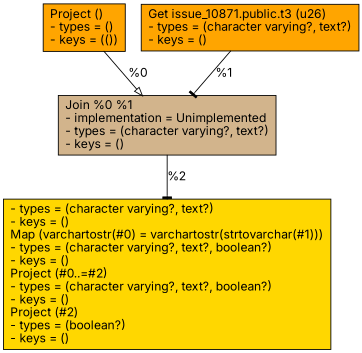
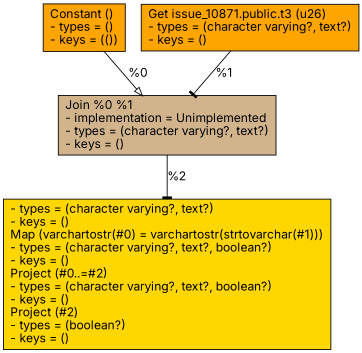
node "Project () - types = () - keys = (())": label "Project () - types = () - keys = (())" -> "Constant () - types = () - keys = (())"
